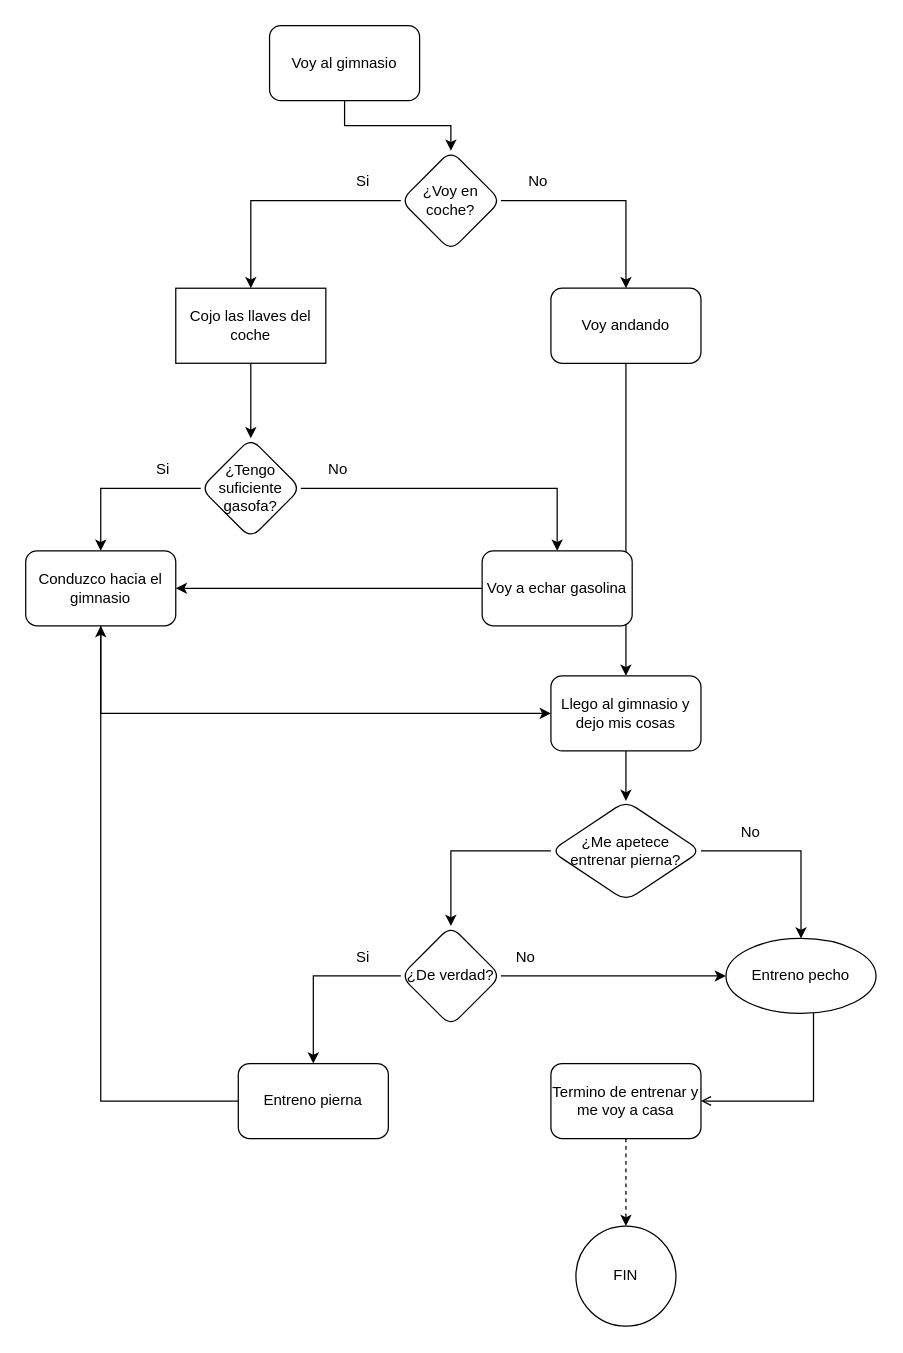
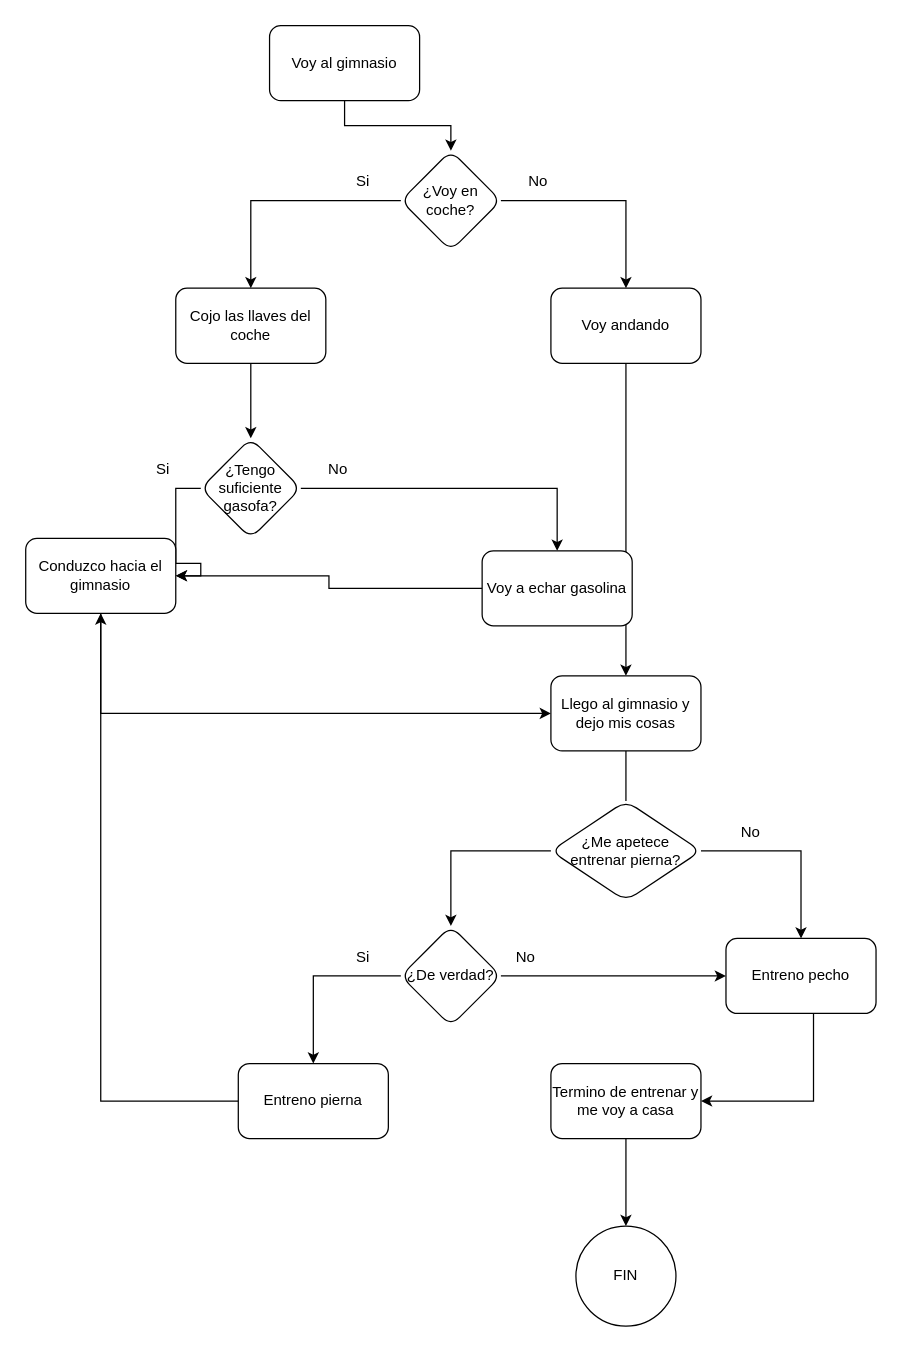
node "Cojo las llaves del coche": shape rectangle -> rounded rectangle
node "Conduzco hacia el gimnasio": moved (101, 588) -> (101, 576)
edge "Llego al gimnasio y dejo mis cosas" -> "¿Me apetece entrenar pierna?": arrowhead classic -> none
node "Entreno pecho": shape ellipse -> rounded rectangle
edge "Entreno pecho" -> "Termino de entrenar y me voy a casa": arrowhead open -> classic
edge "Termino de entrenar y me voy a casa" -> "FIN": style dashed -> solid
